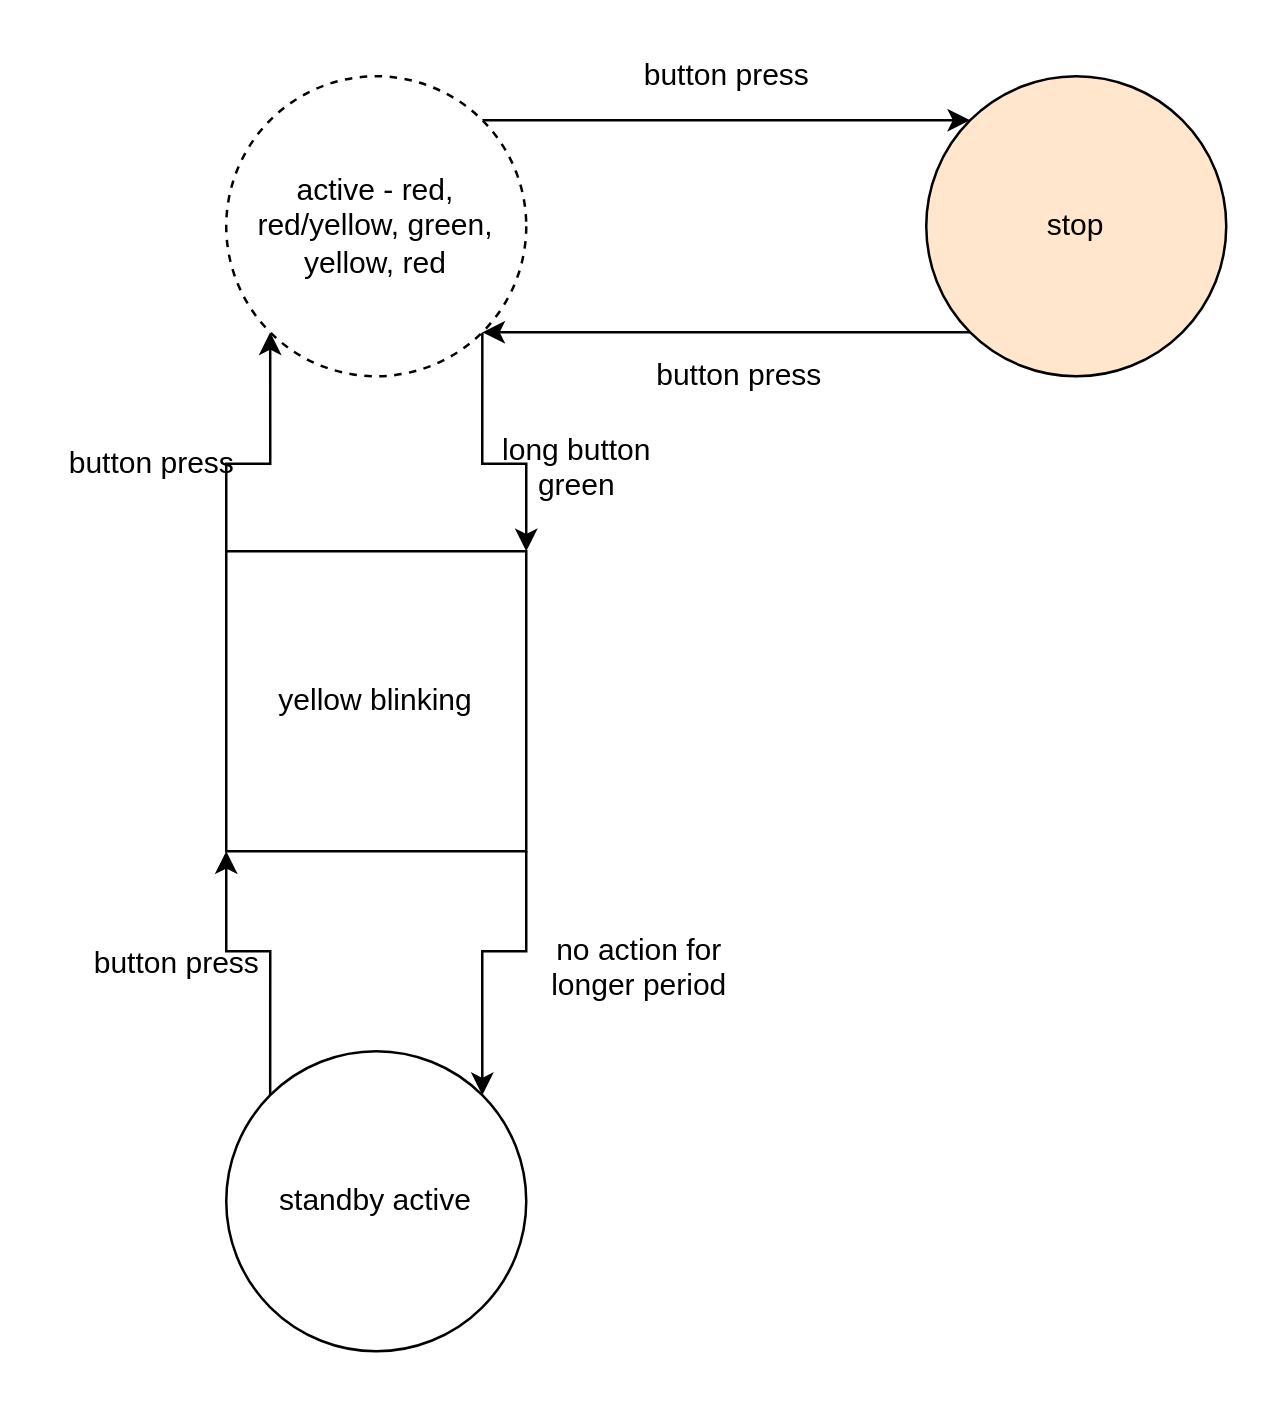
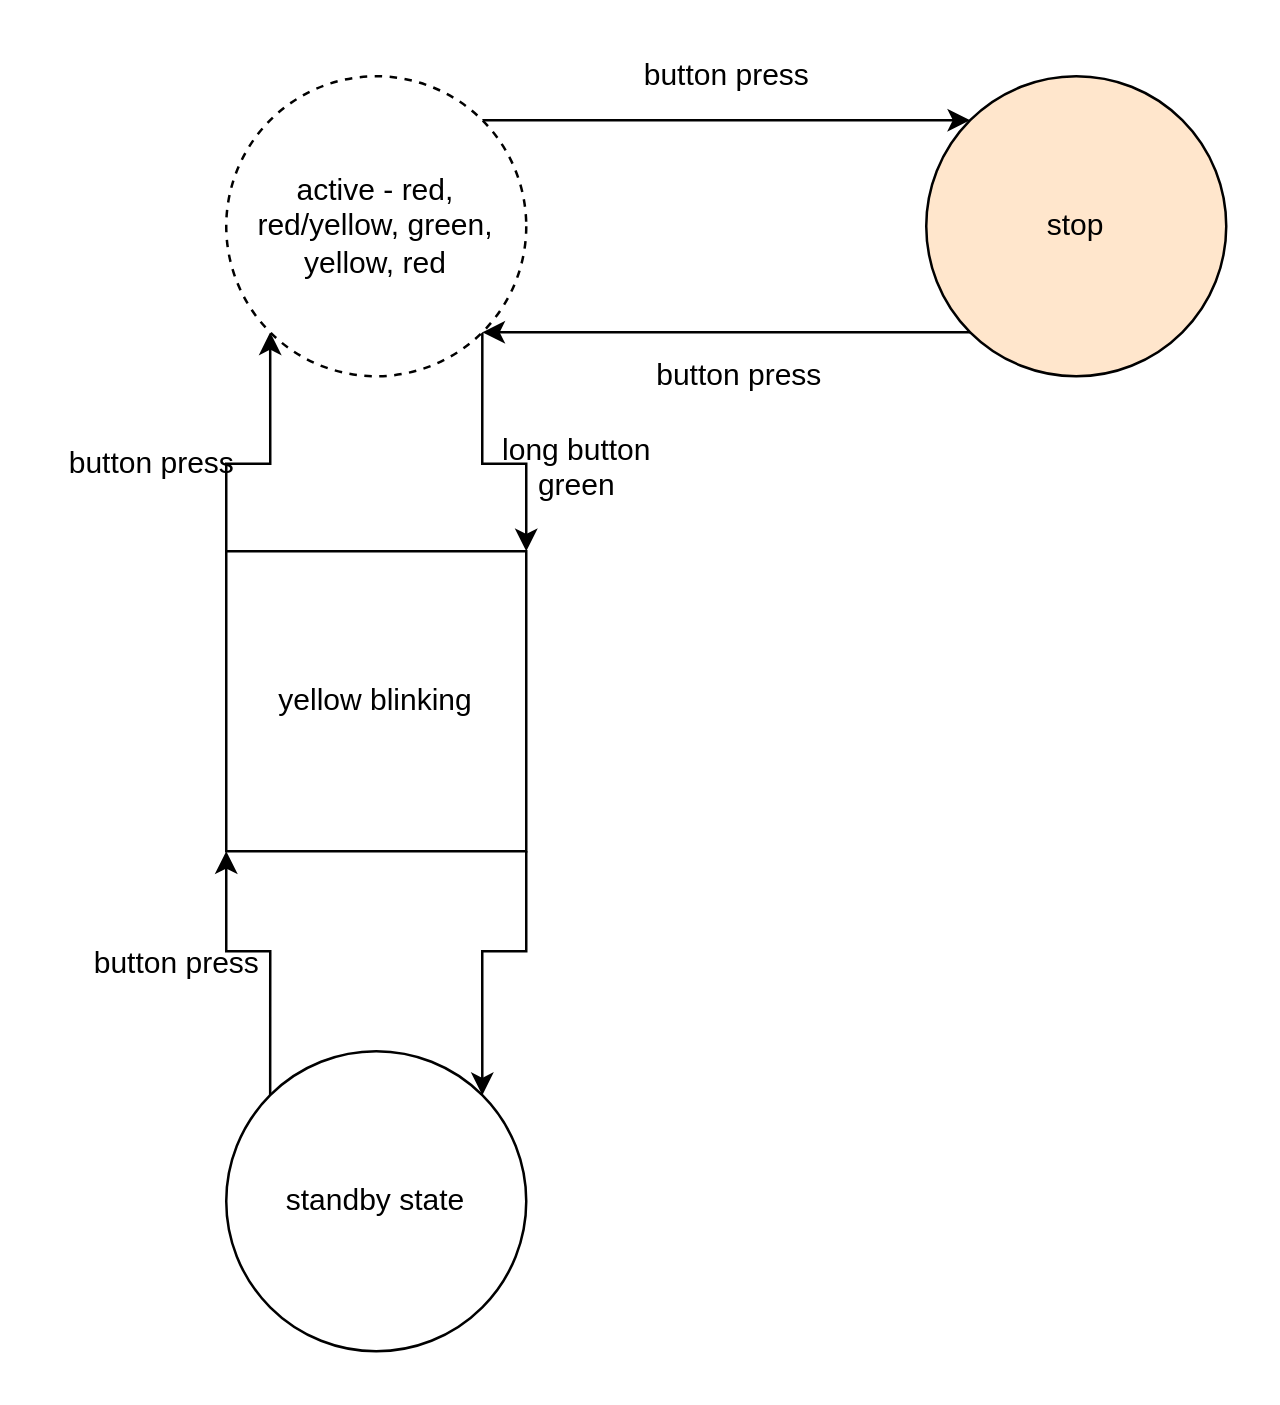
node "no action for longer period": removed
node "standby active": label "standby active" -> "standby state"
